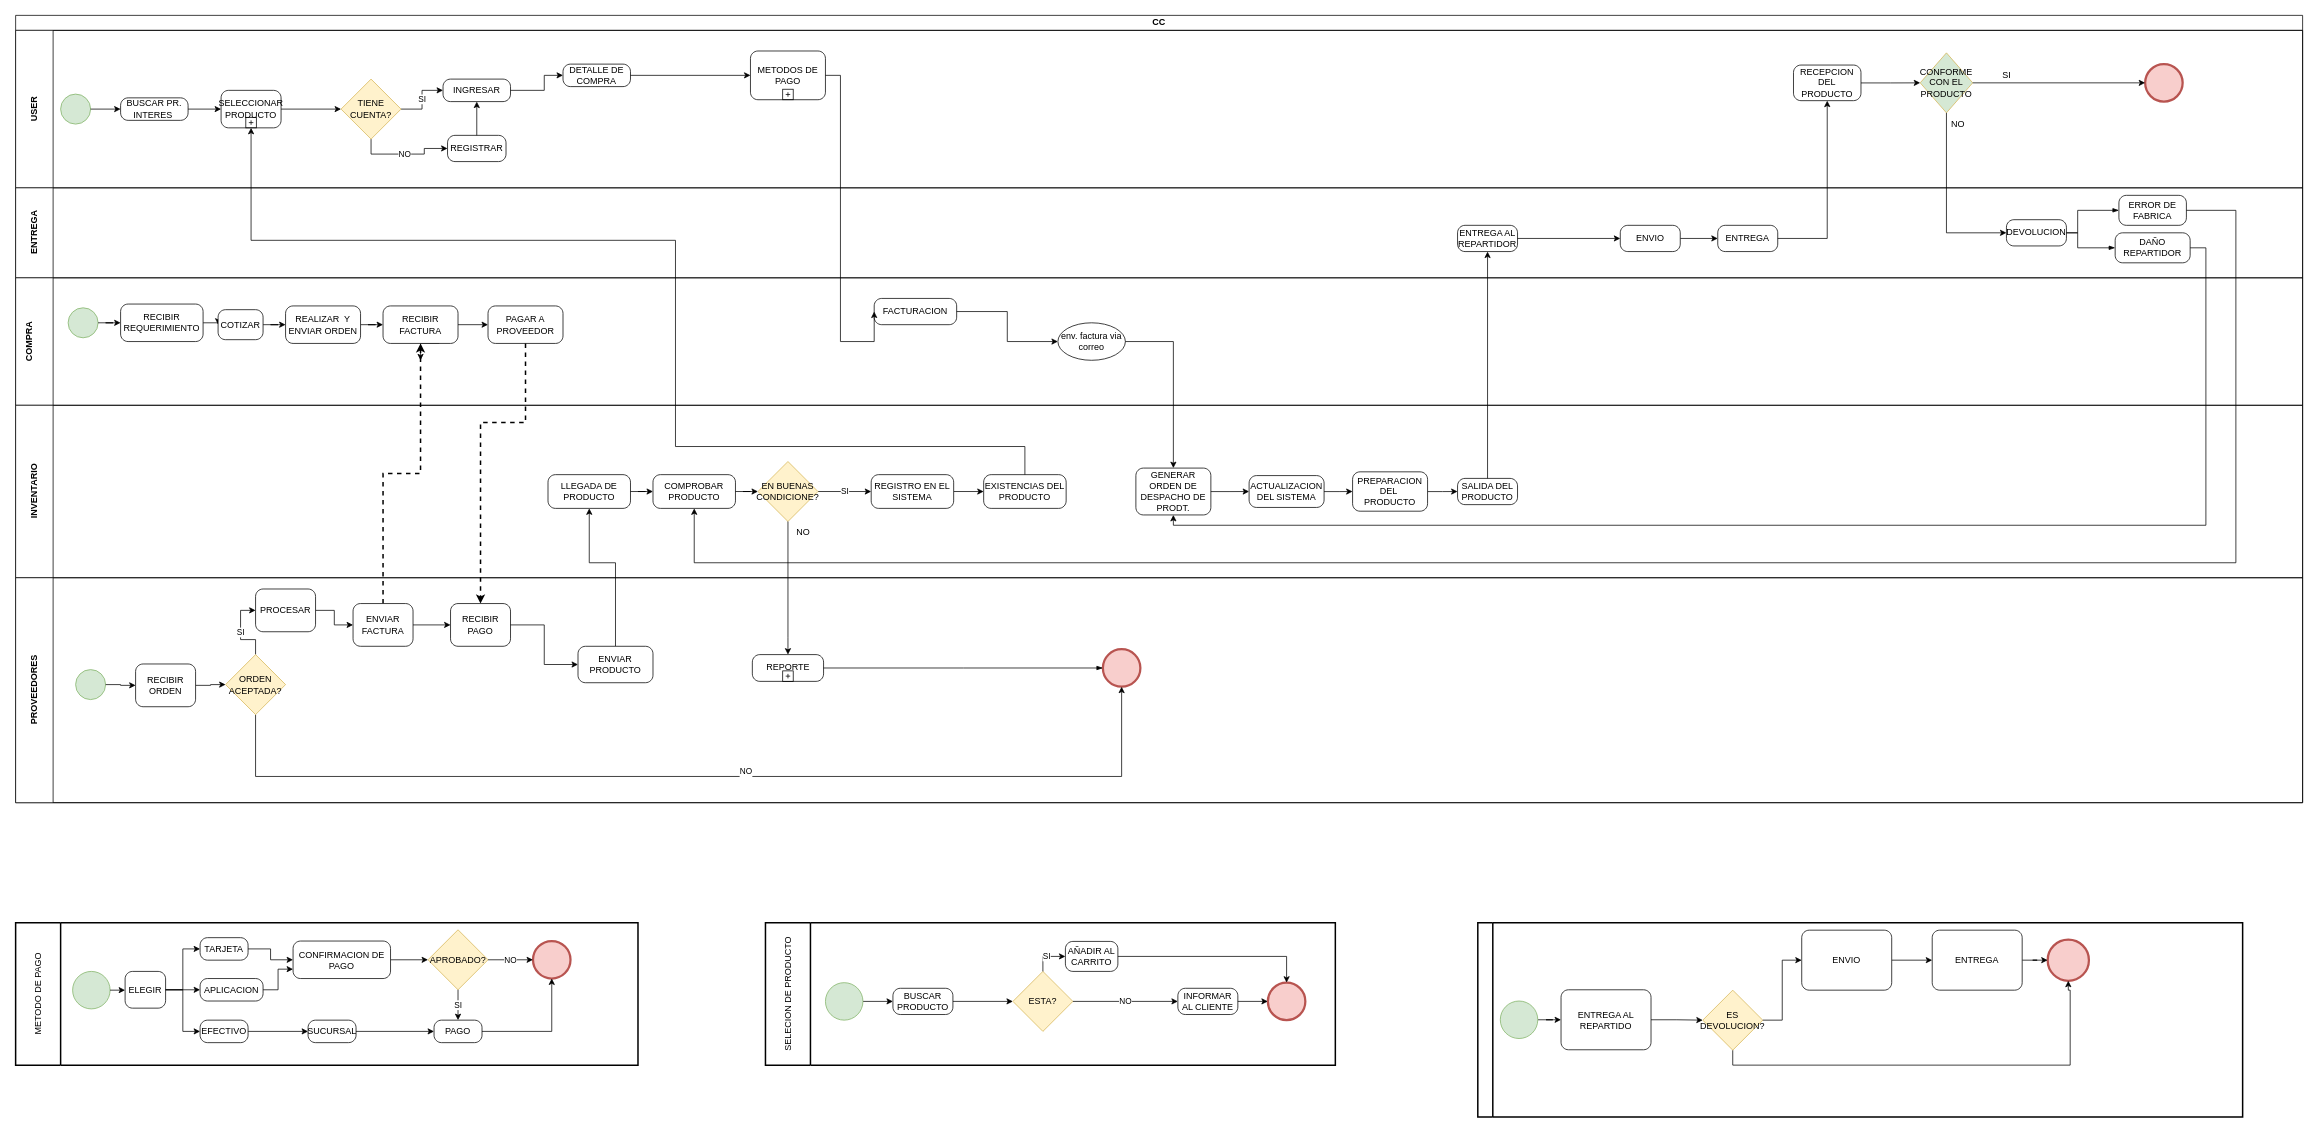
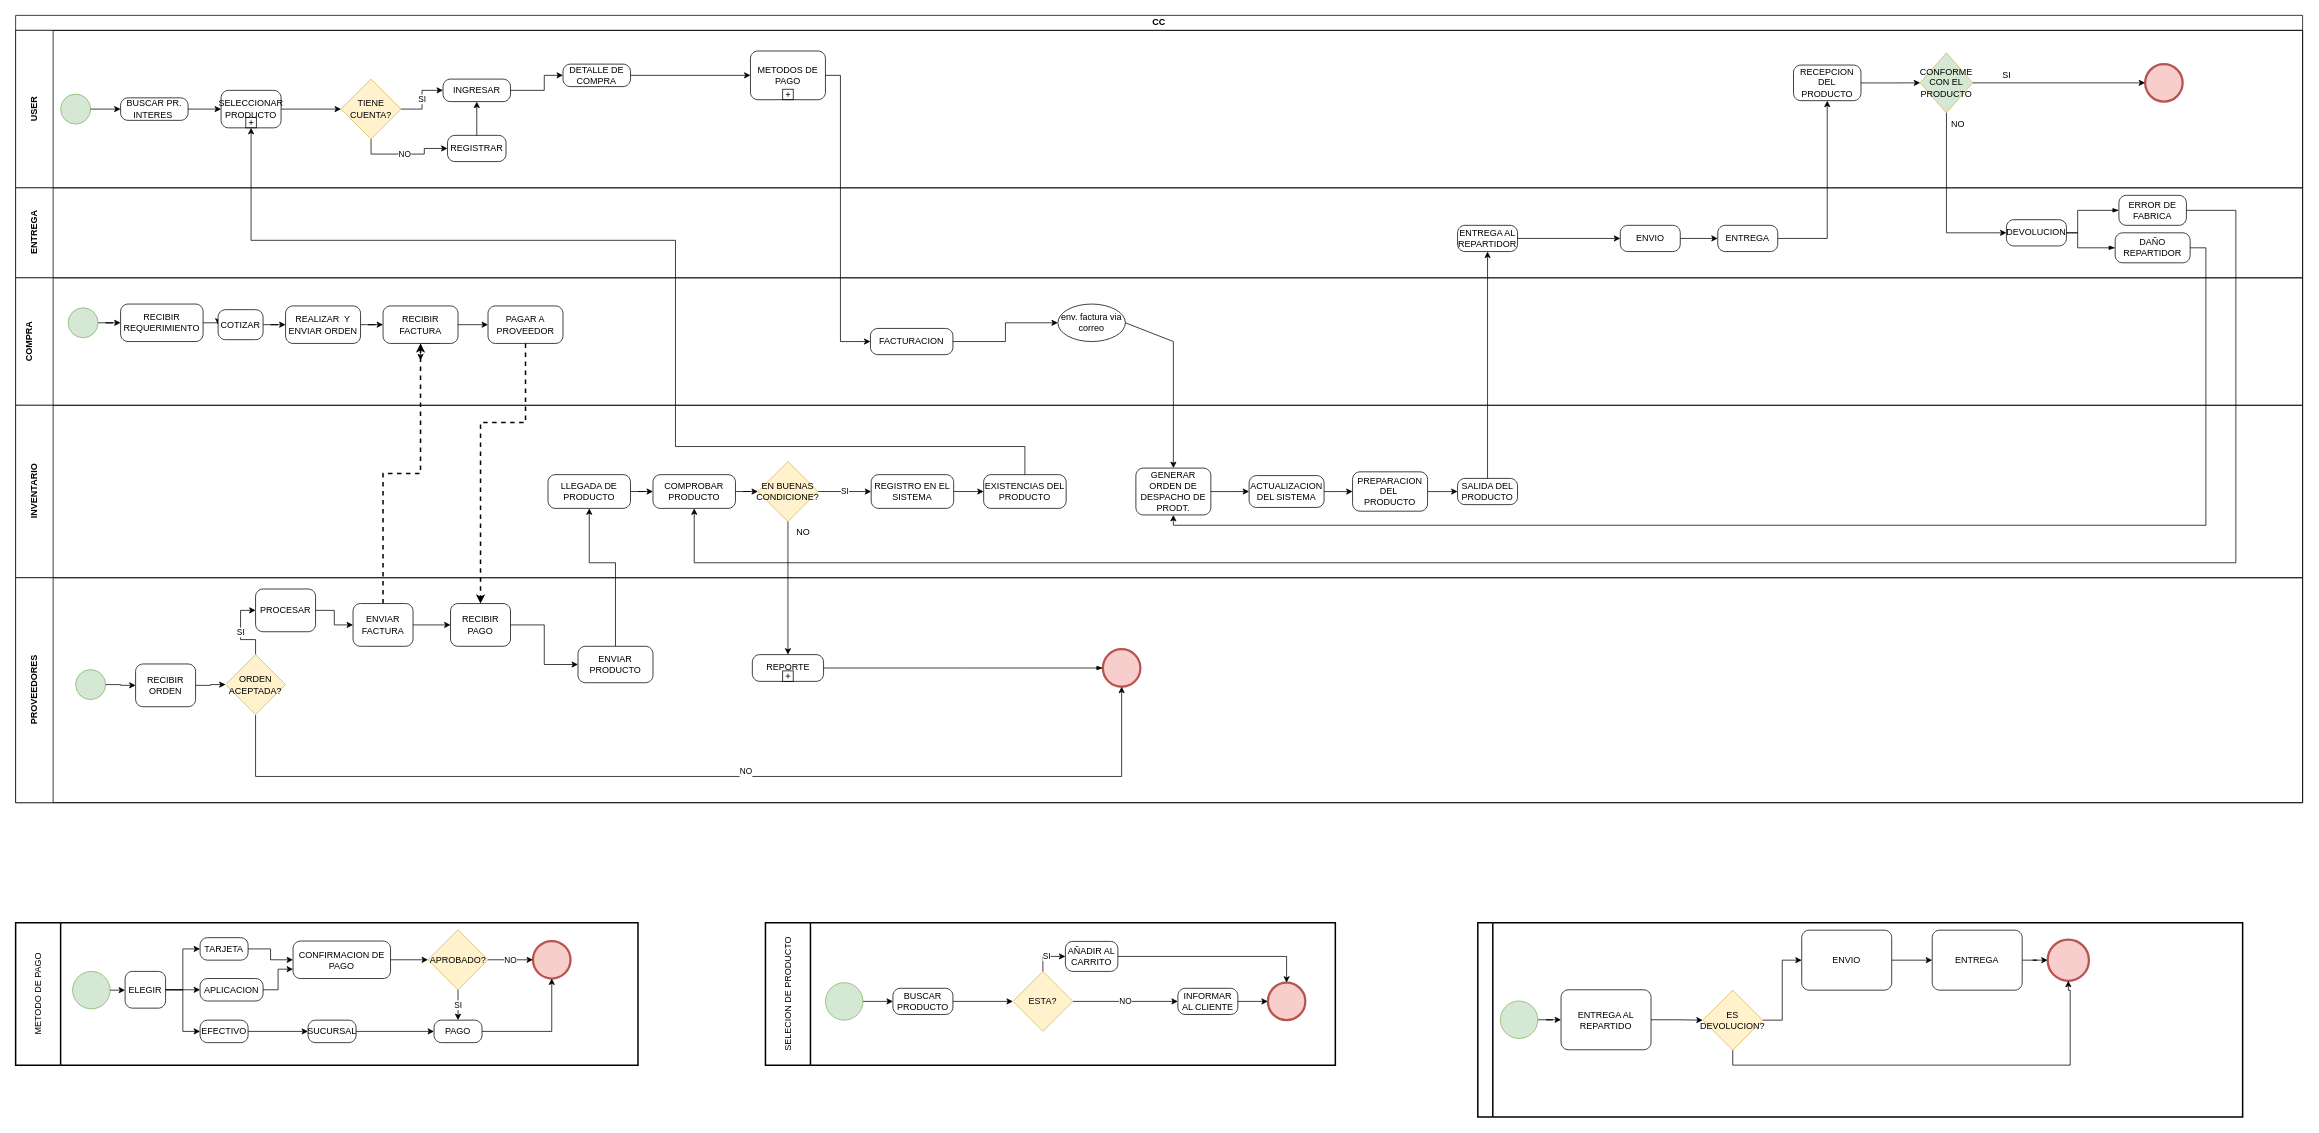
node "FACTURACION": moved (915, 312) -> (912, 342)
node "env. factura via correo": moved (1092, 342) -> (1092, 323)
